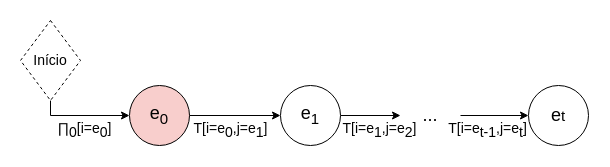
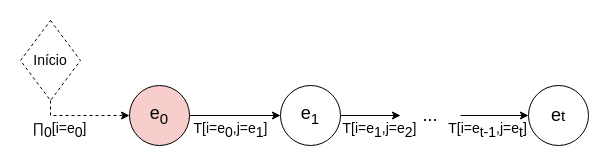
edge "Início" -> "e0": style solid -> dashed
node "∏0[i=e0]": moved (85, 131) -> (60, 131)
